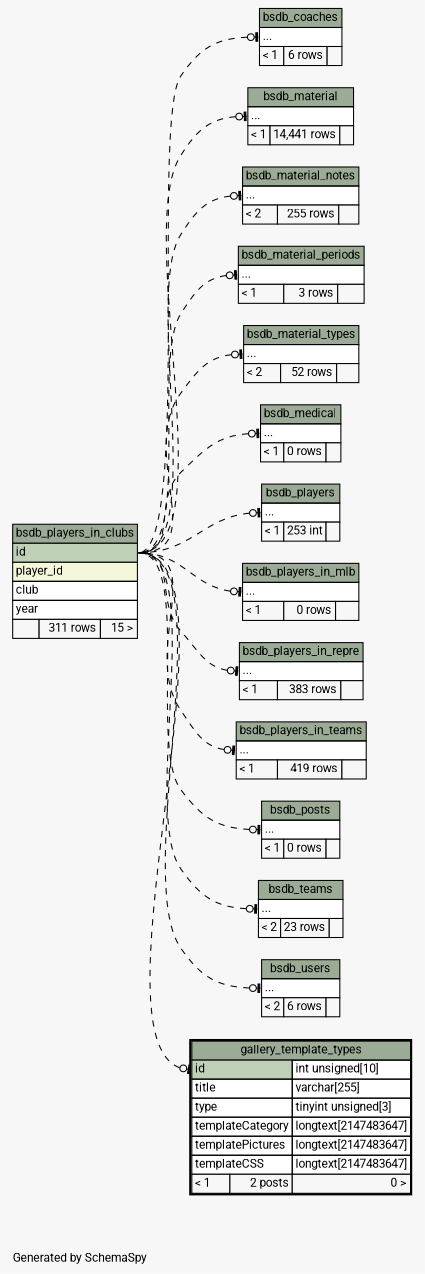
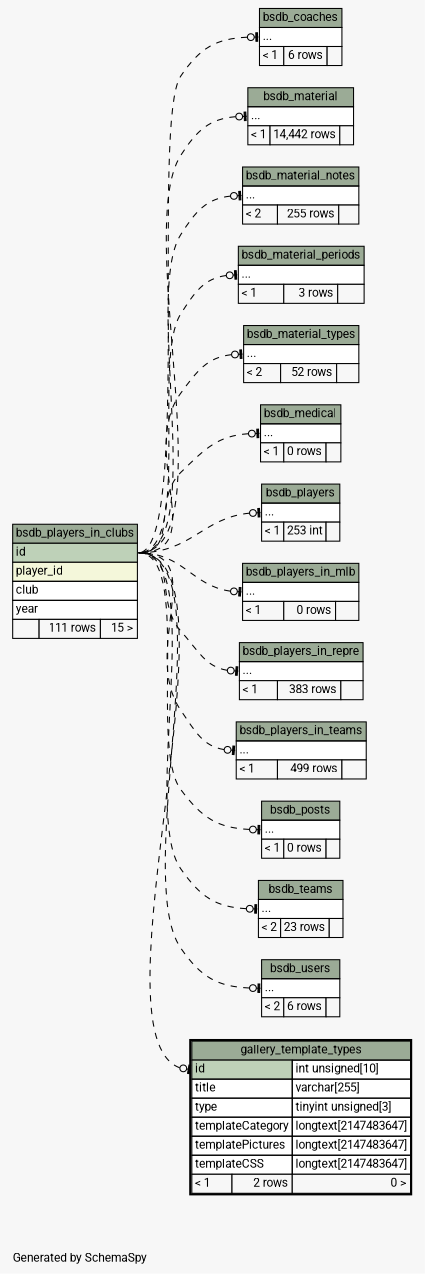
node "bsdb_material": text "14,441 rows" -> "14,442 rows"
node "bsdb_players_in_clubs": text "311 rows" -> "111 rows"
node "bsdb_players_in_teams": text "419 rows" -> "499 rows"
node "gallery_template_types": text "2 posts" -> "2 rows"
